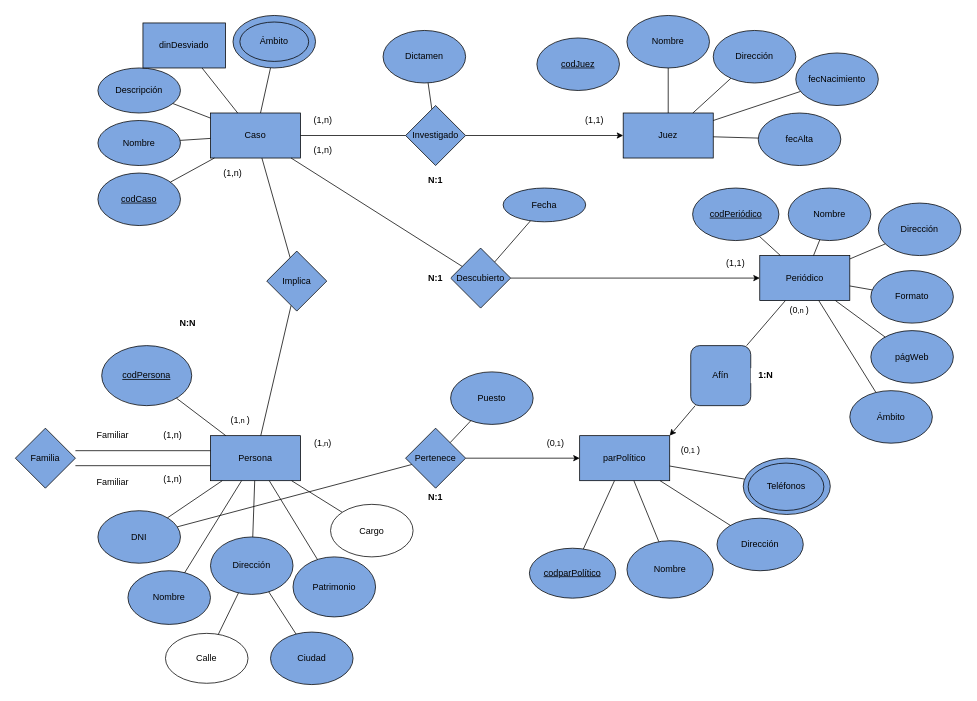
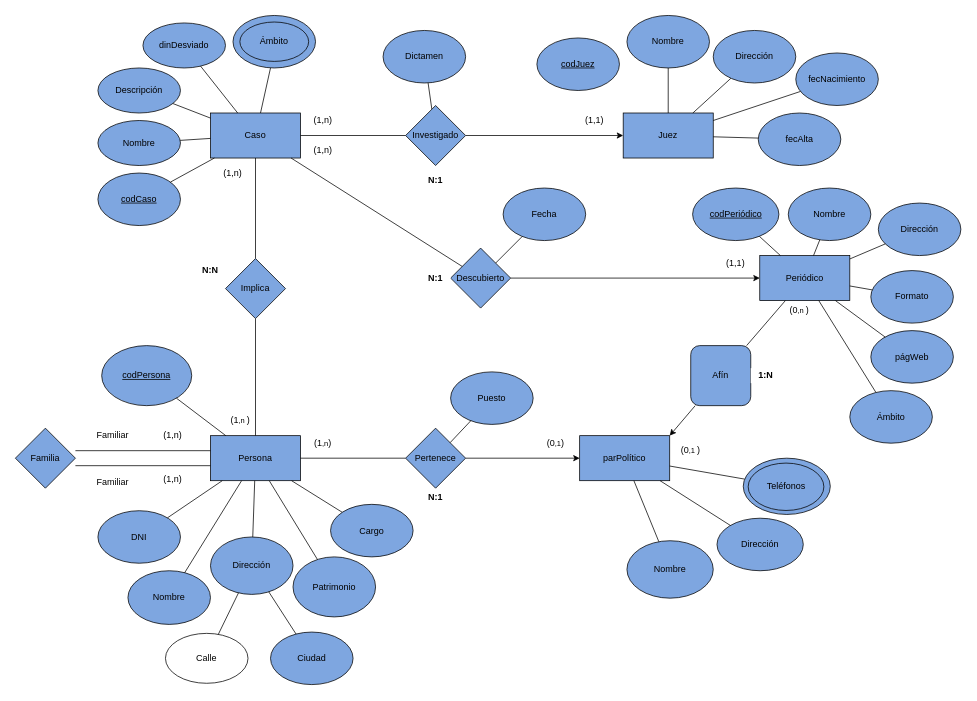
node "dinDesviado": shape rectangle -> ellipse
node "Fecha": size 83x34 -> 83x53
node "Implica": moved (297, 281) -> (255, 288)
node "N:N": moved (188, 323) -> (210, 270)
edge "Pertenece" -- "DNI": now "Pertenece" -- "Persona"
edge "parPolítico" -- "codparPolítico": removed
node "Cargo": fillcolor #ffffff -> #7ea6e0
node "codparPolítico": removed
